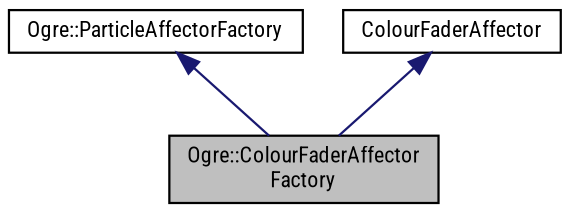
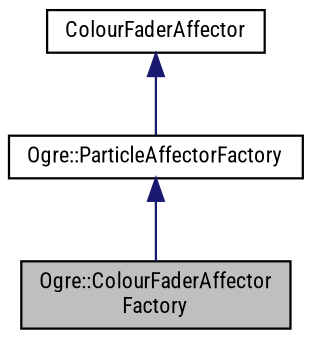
edge "Ogre::ColourFaderAffector Factory" -> "ColourFaderAffector": now "Ogre::ParticleAffectorFactory" -> "ColourFaderAffector"
